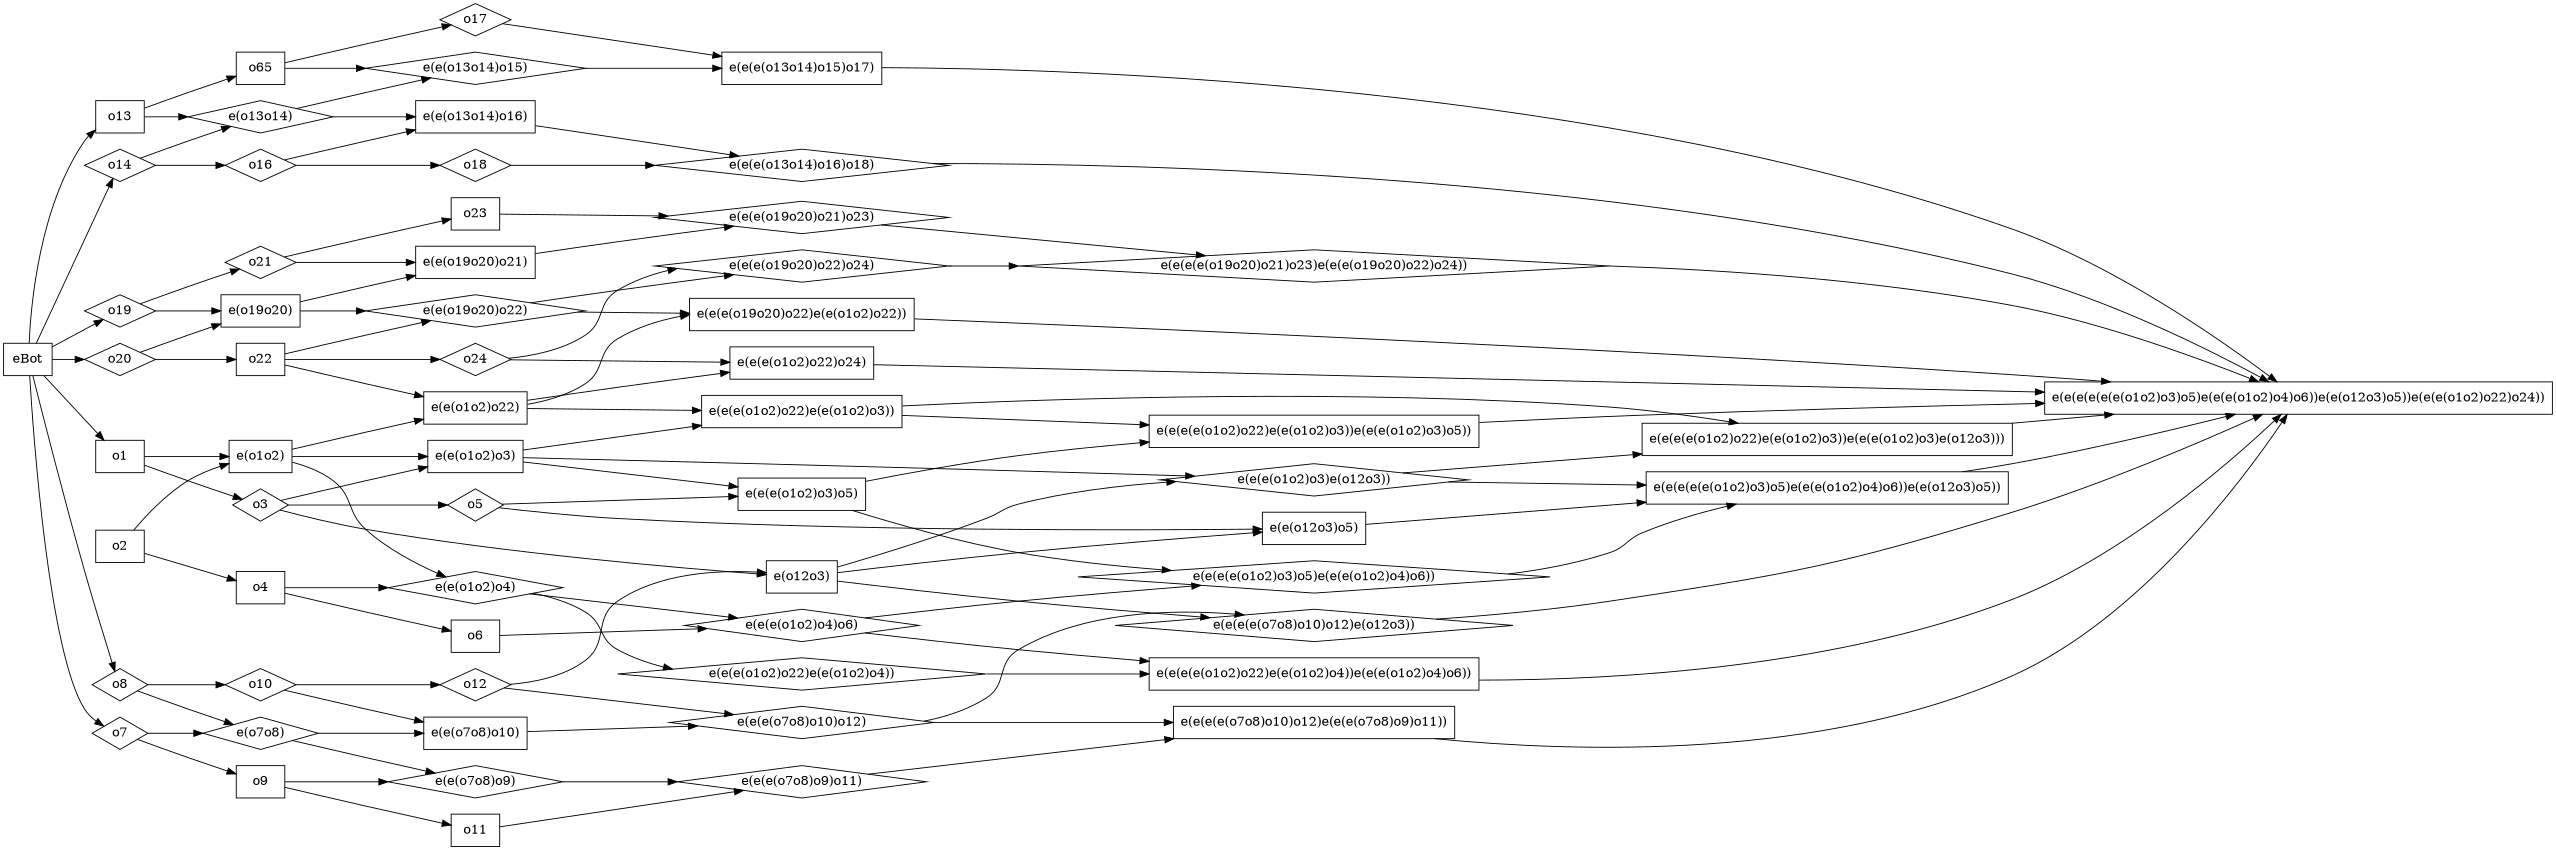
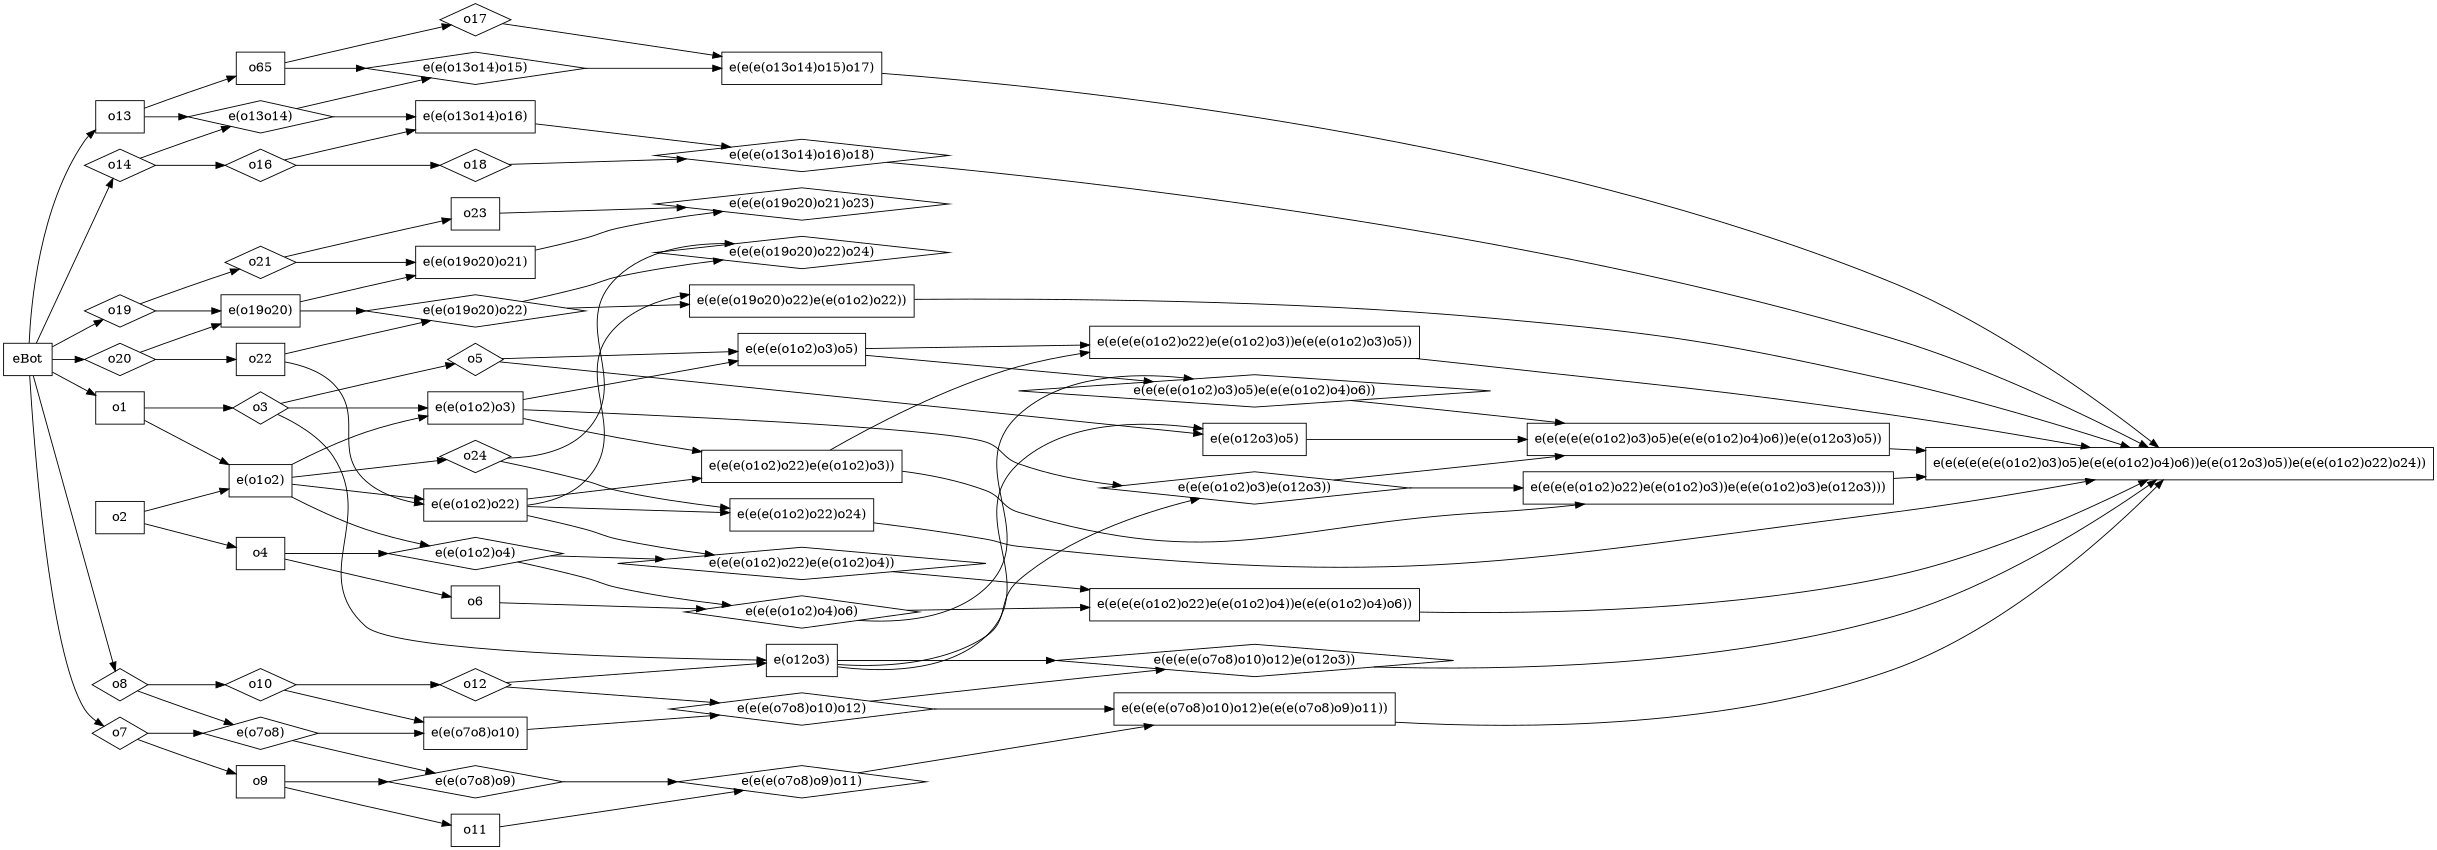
node "e(e(e(e(o19o20)o21)o23)e(e(e(o19o20)o22)o24))": removed
edge "o22" -> "o24": now "e(o1o2)" -> "o24"
edge "e(e(o1o2)o22)" -> "e(e(e(o1o2)o22)e(e(o1o2)o4))": added
